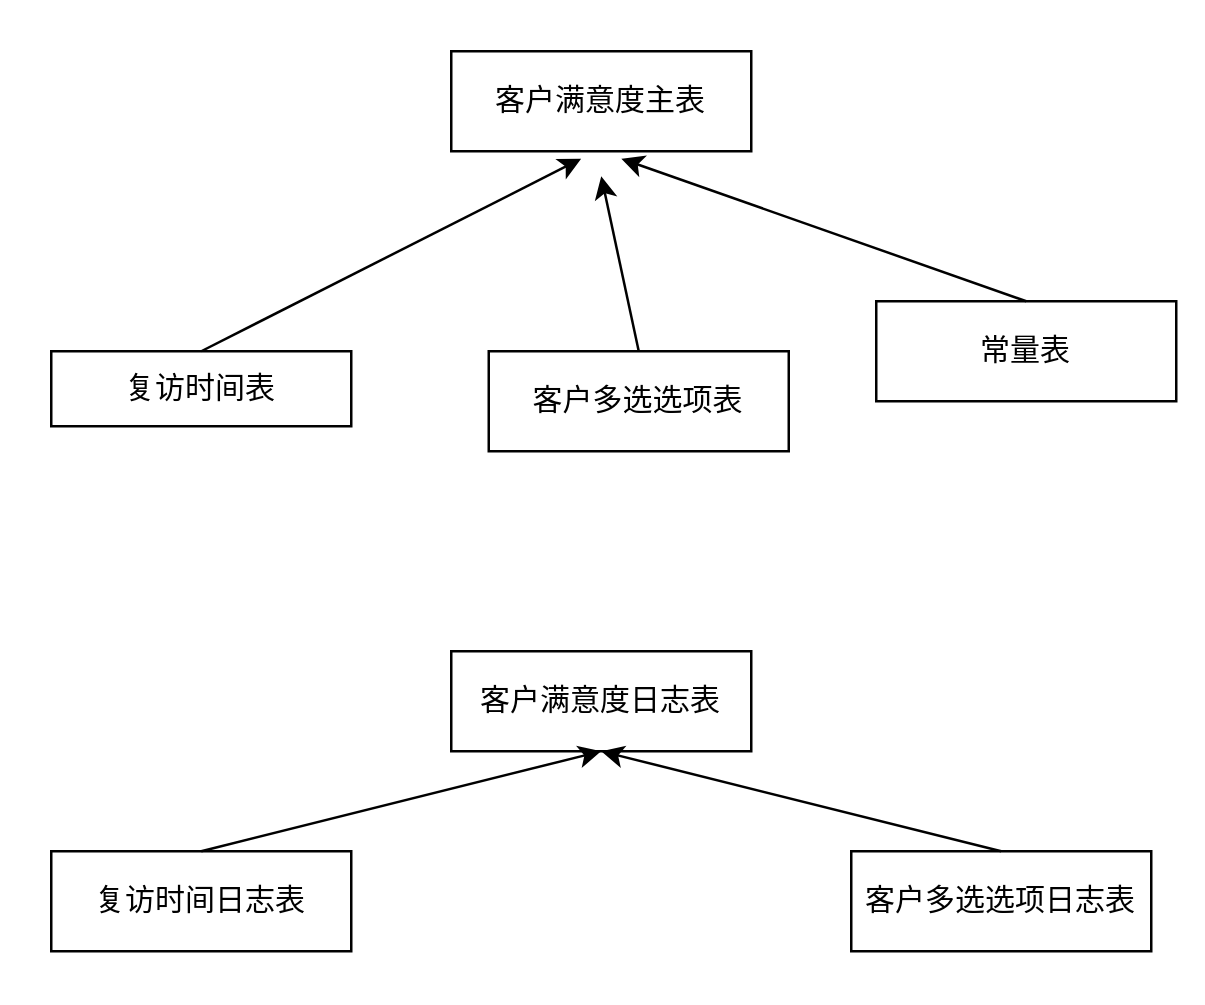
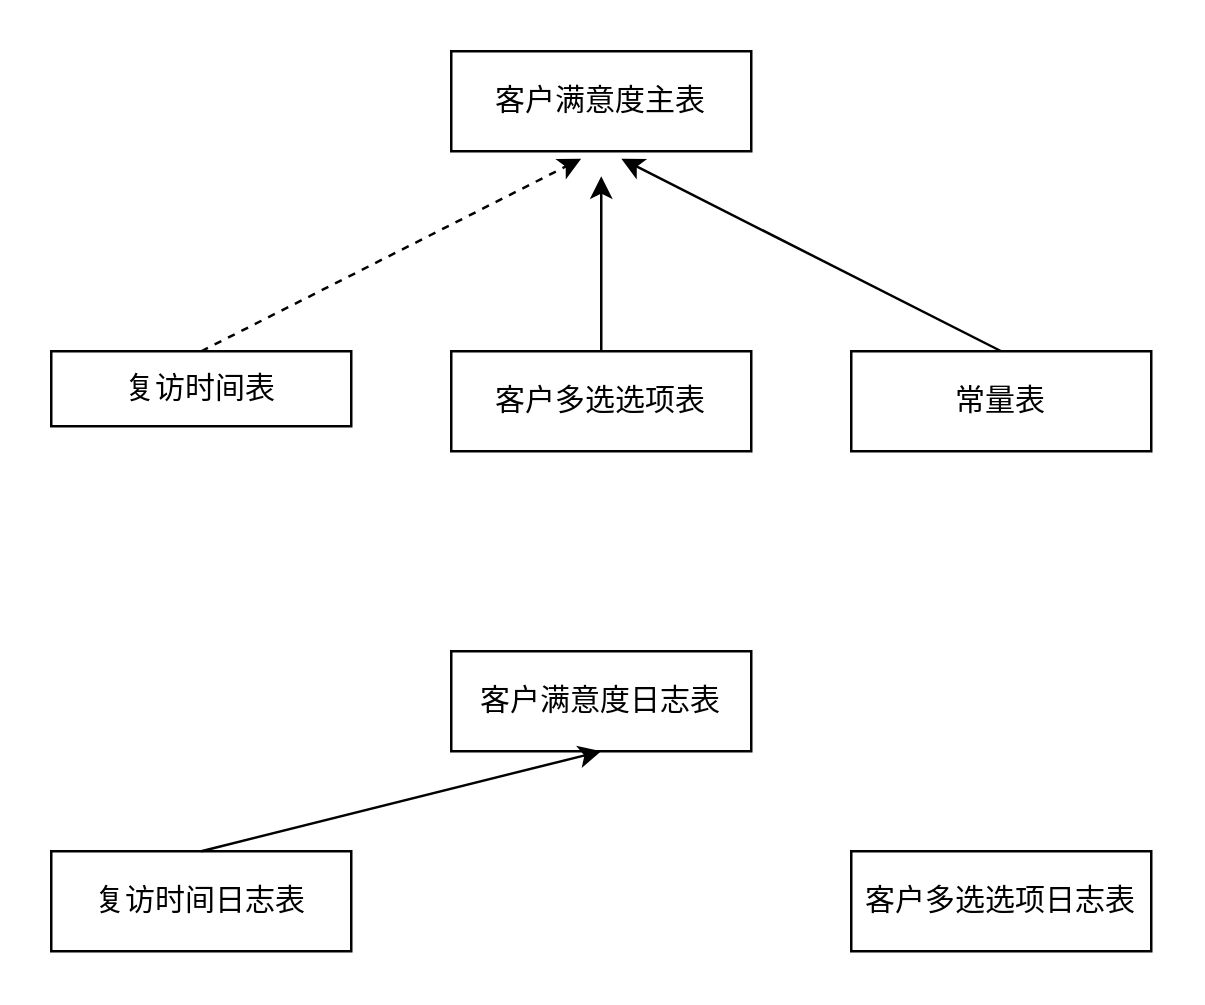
edge "复访时间表" -> "客户满意度主表": style solid -> dashed
node "常量表": moved (1026, 351) -> (1001, 401)
node "客户多选选项表": moved (639, 401) -> (601, 401)
edge "客户多选选项日志表" -> "客户满意度日志表": removed
